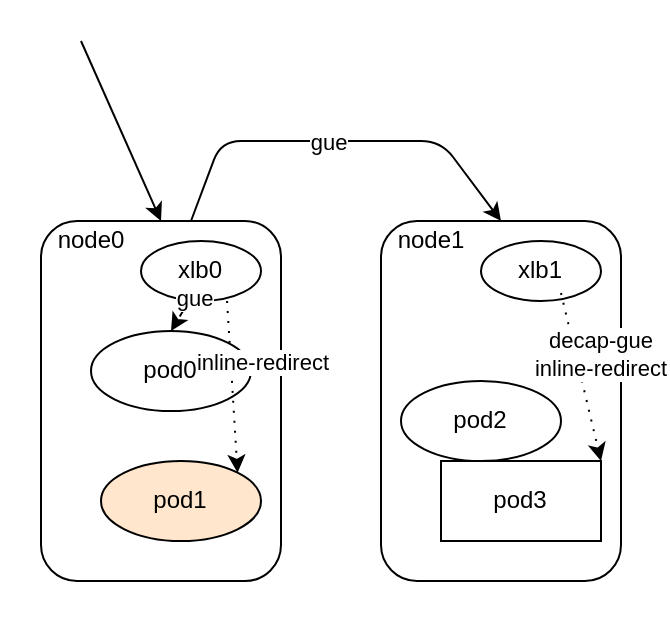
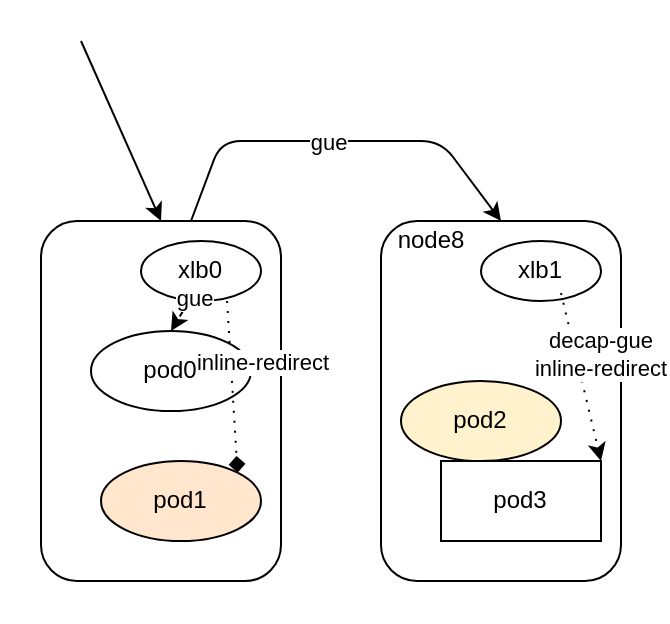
node "node0": removed
node "node1": label "node1" -> "node8"
node "pod2": fillcolor #ffffff -> #fff2cc
edge "xlb0" -> "pod1": arrowhead classic -> diamond
